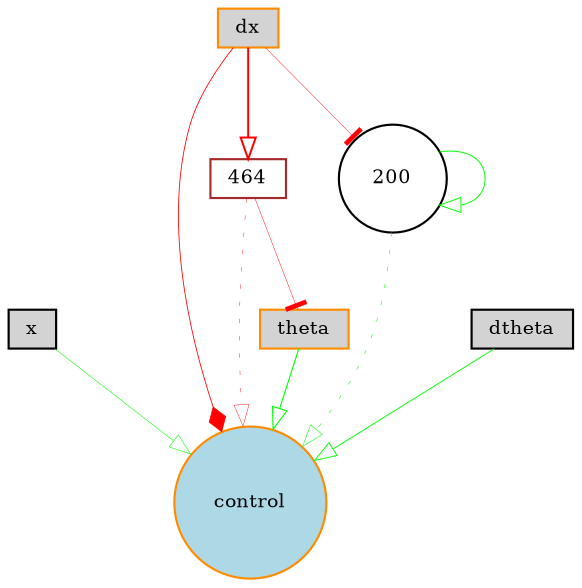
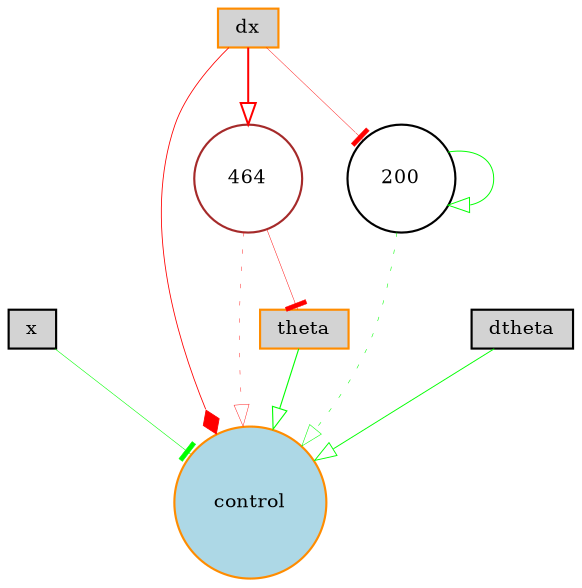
node "464": shape box -> circle
edge "x" -> "control": arrowhead onormal -> tee
